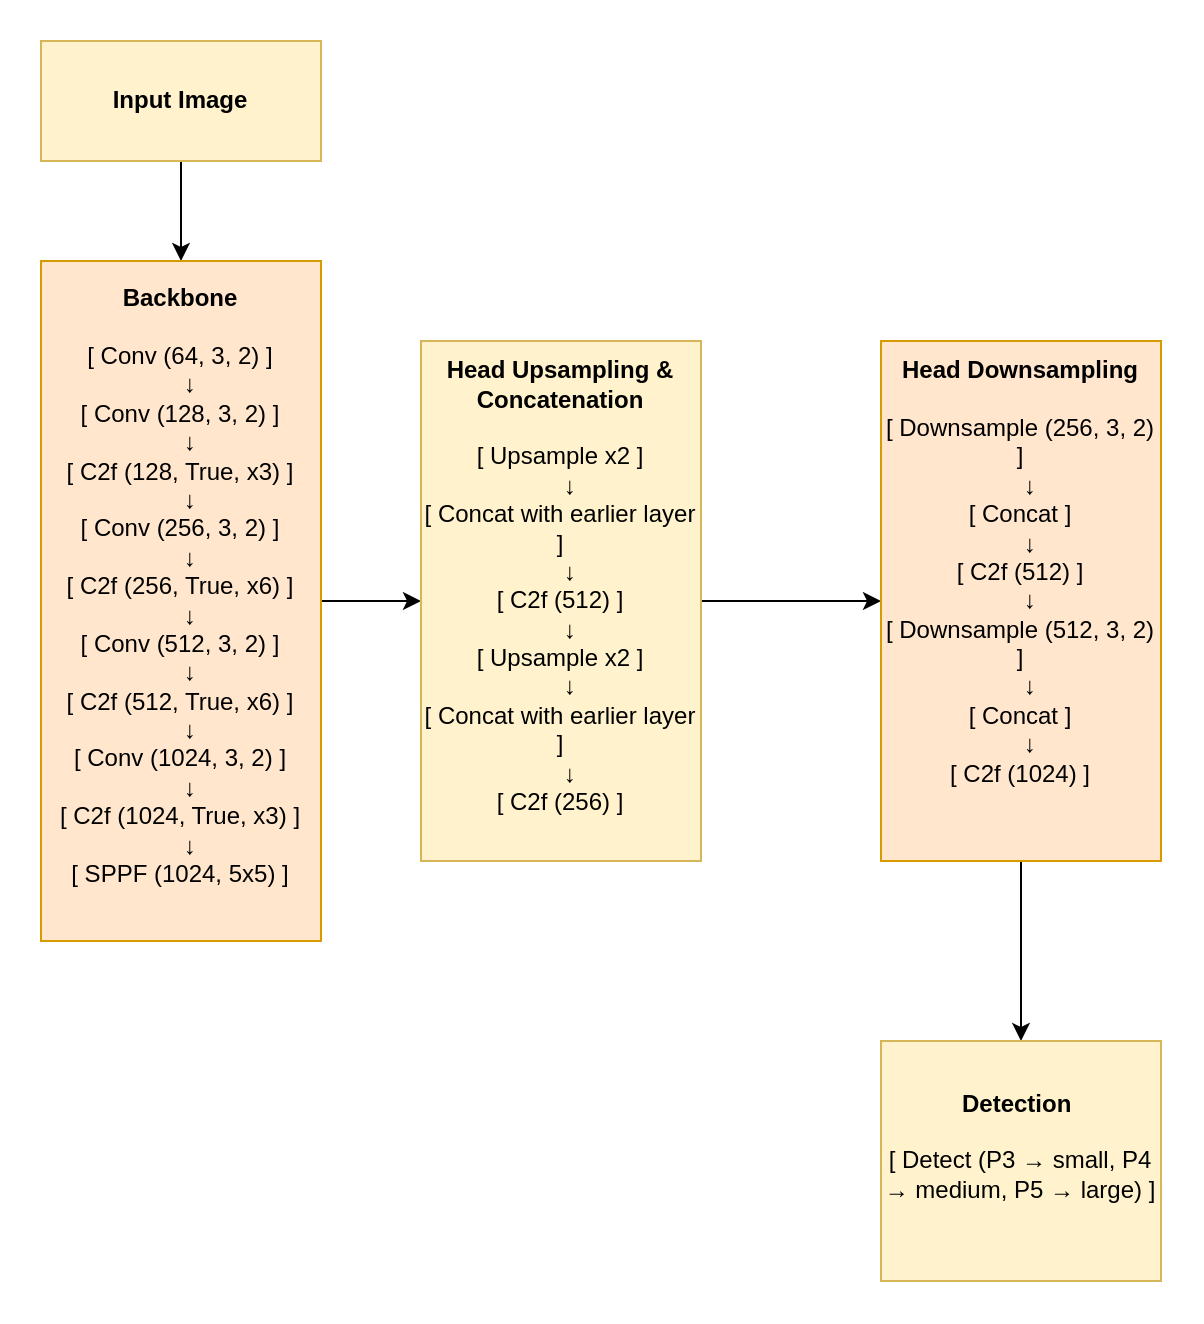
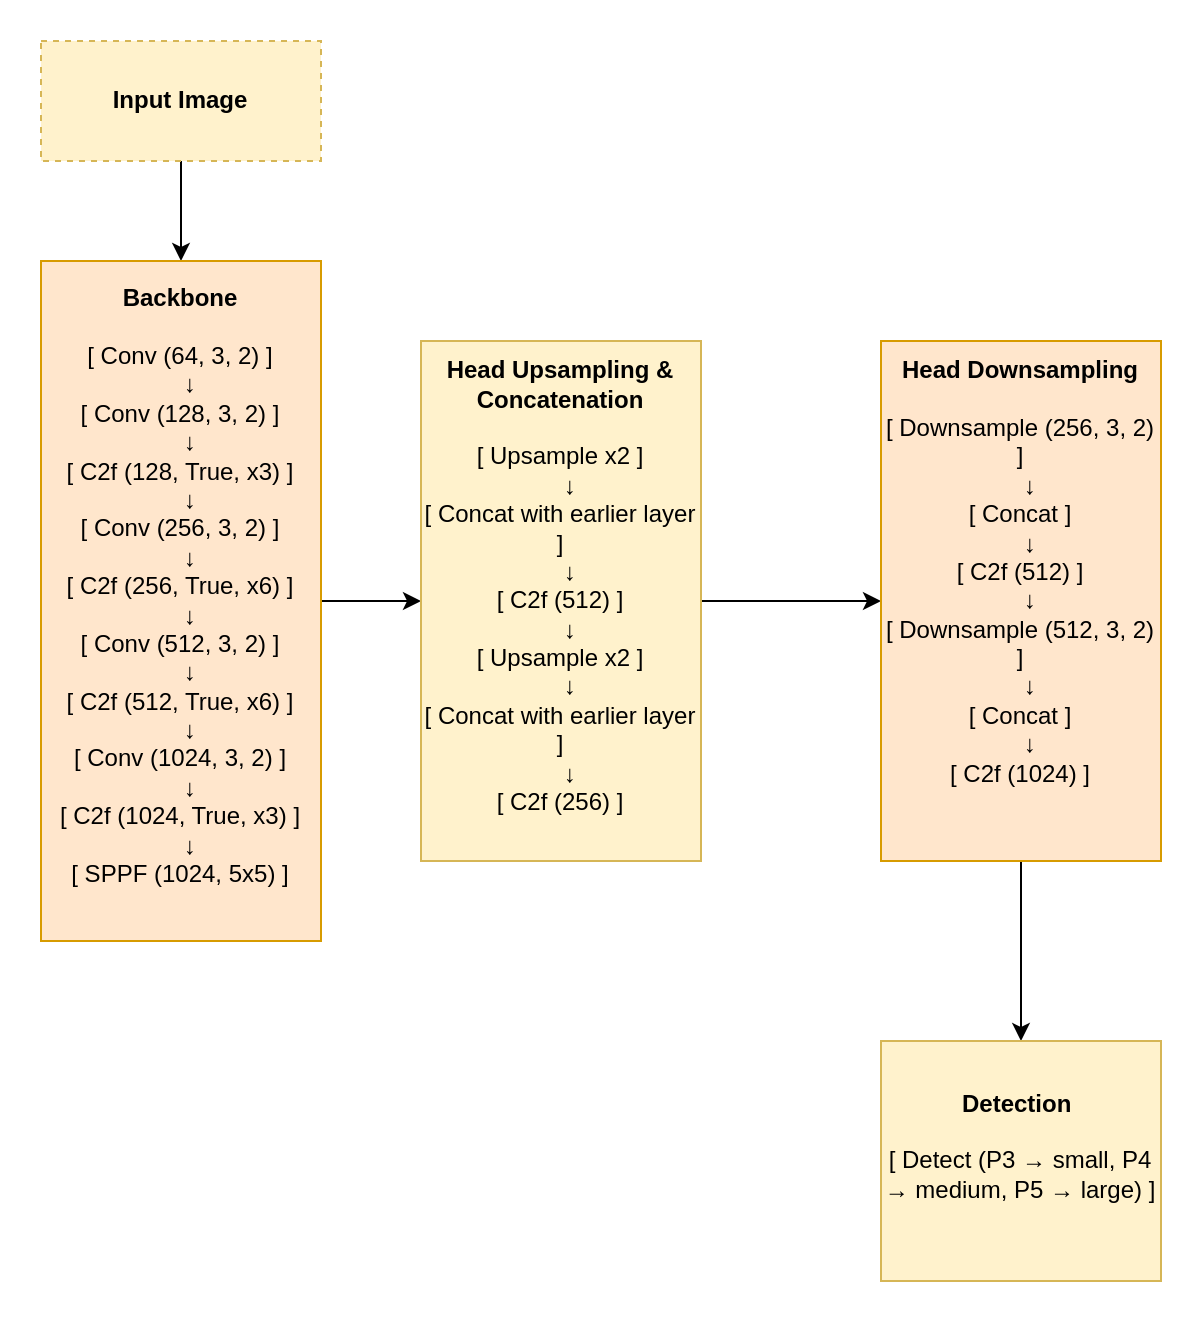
node "Input Image": style solid -> dashed
